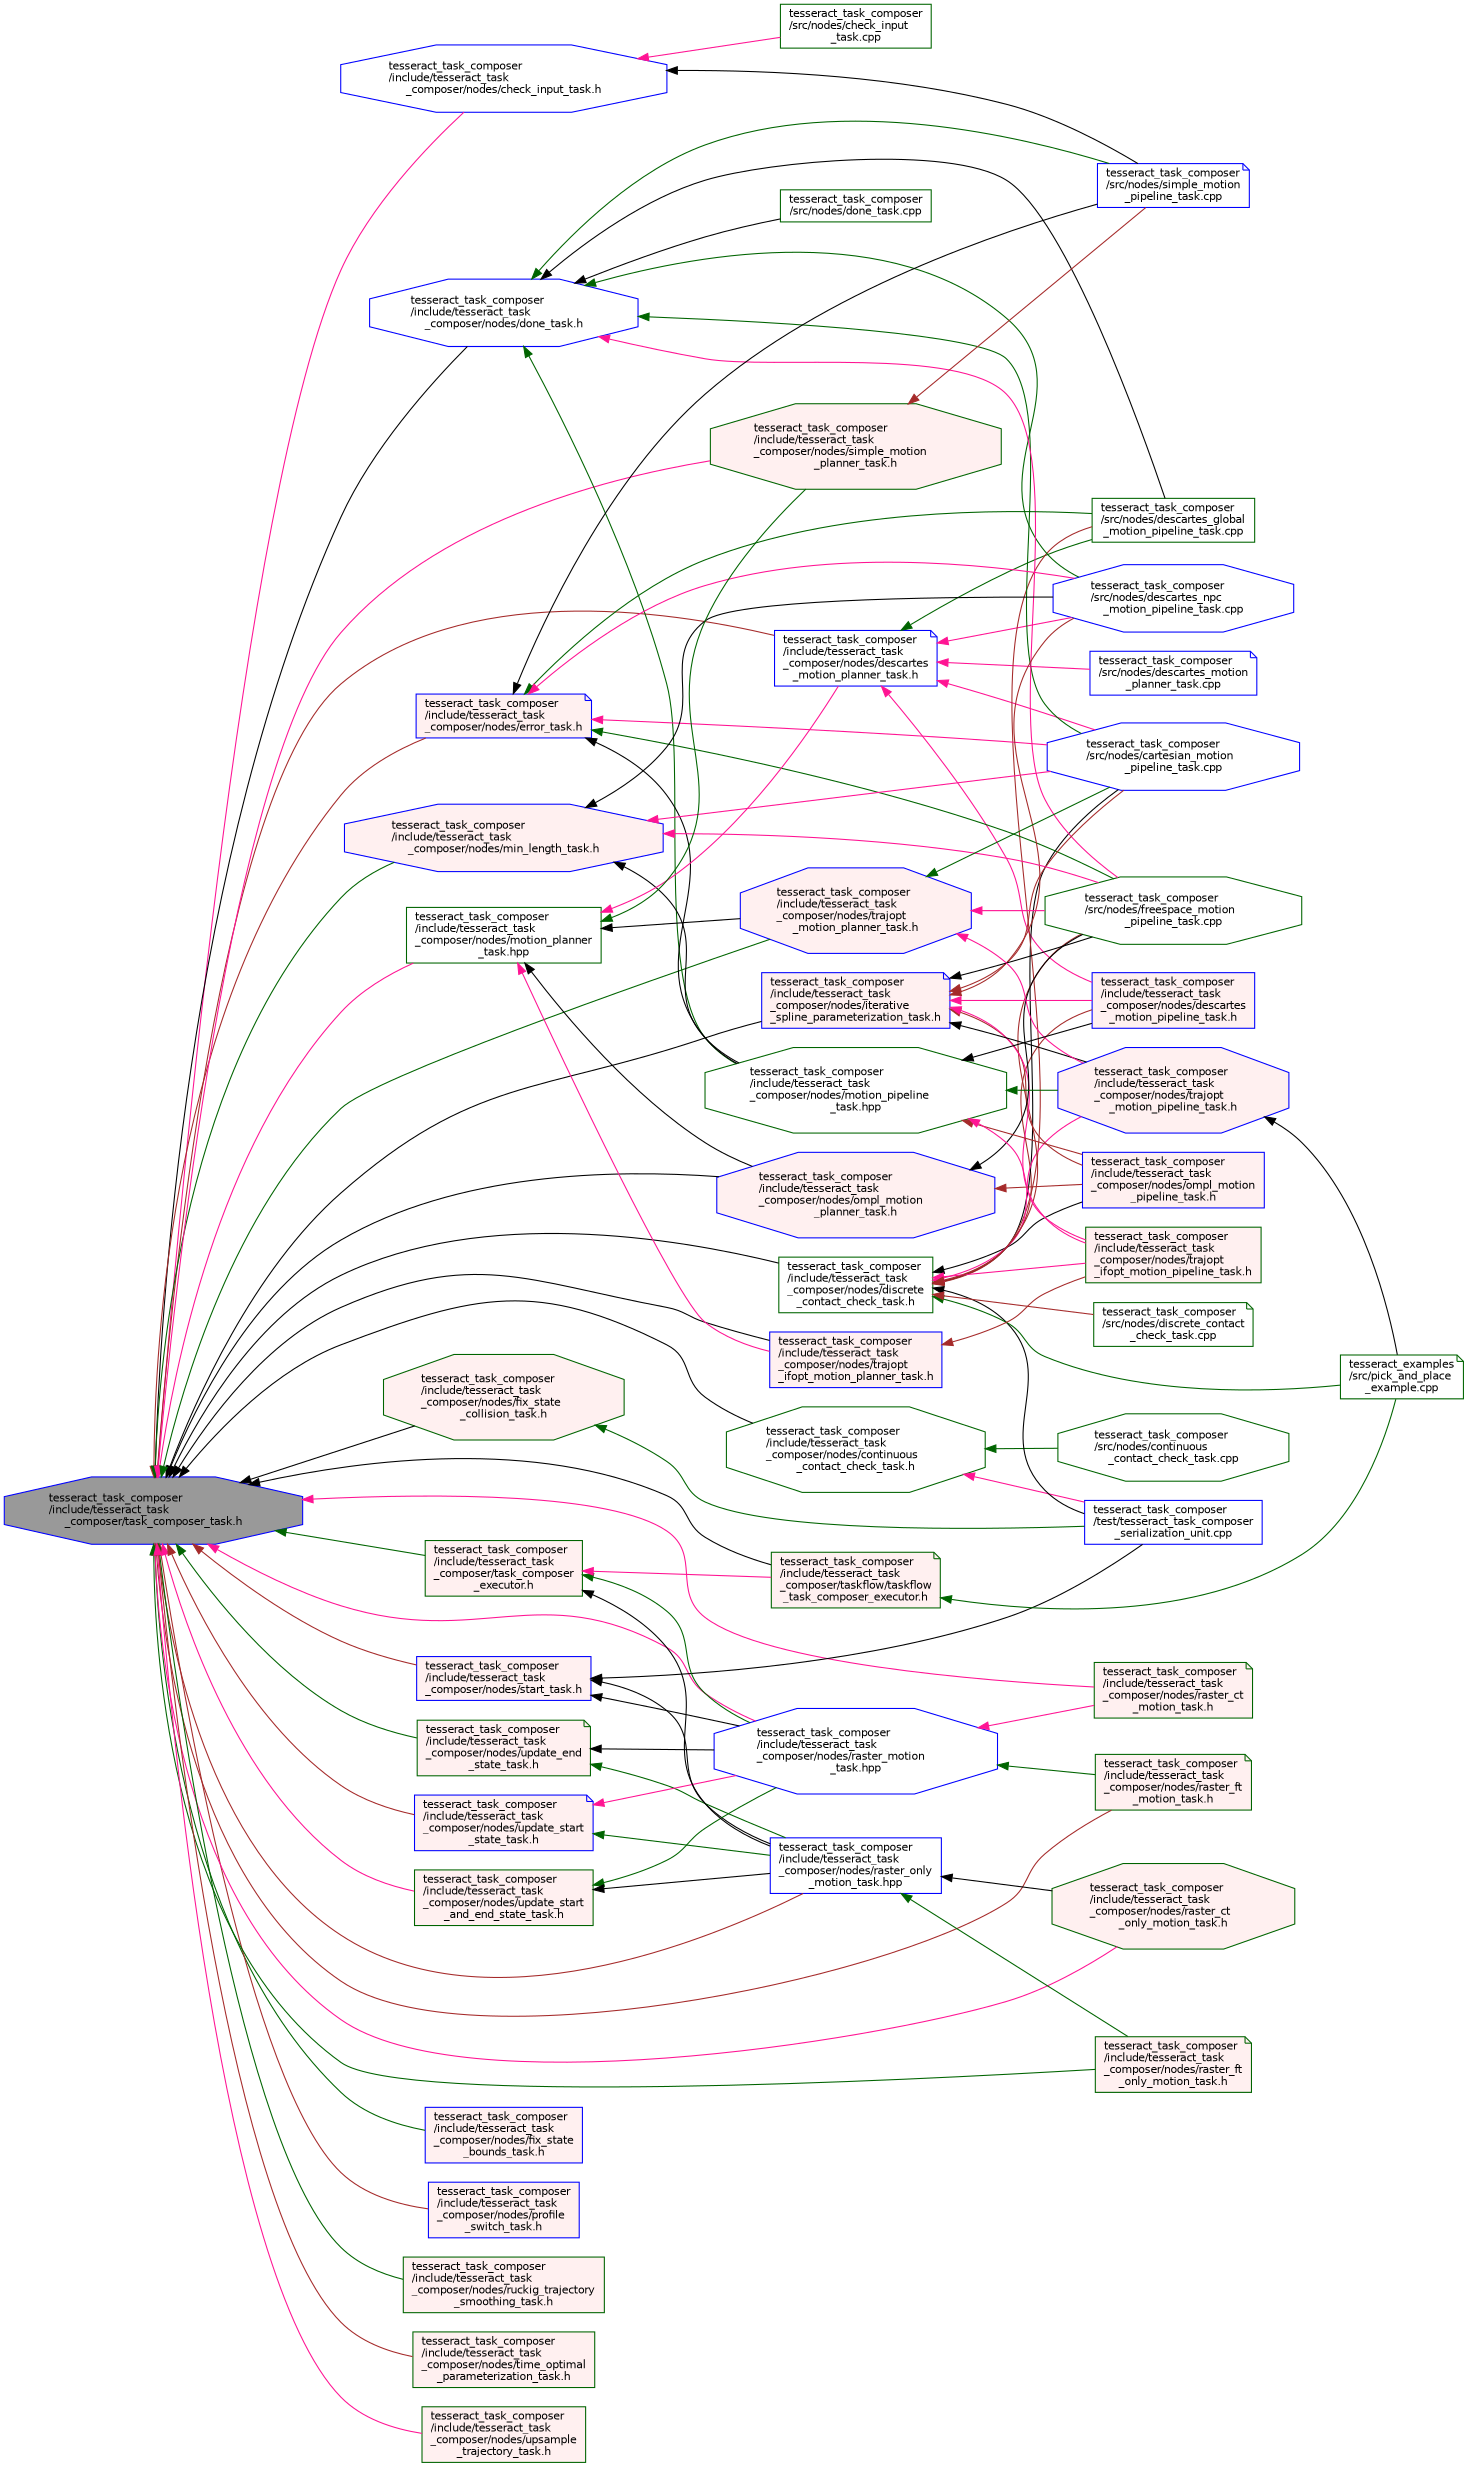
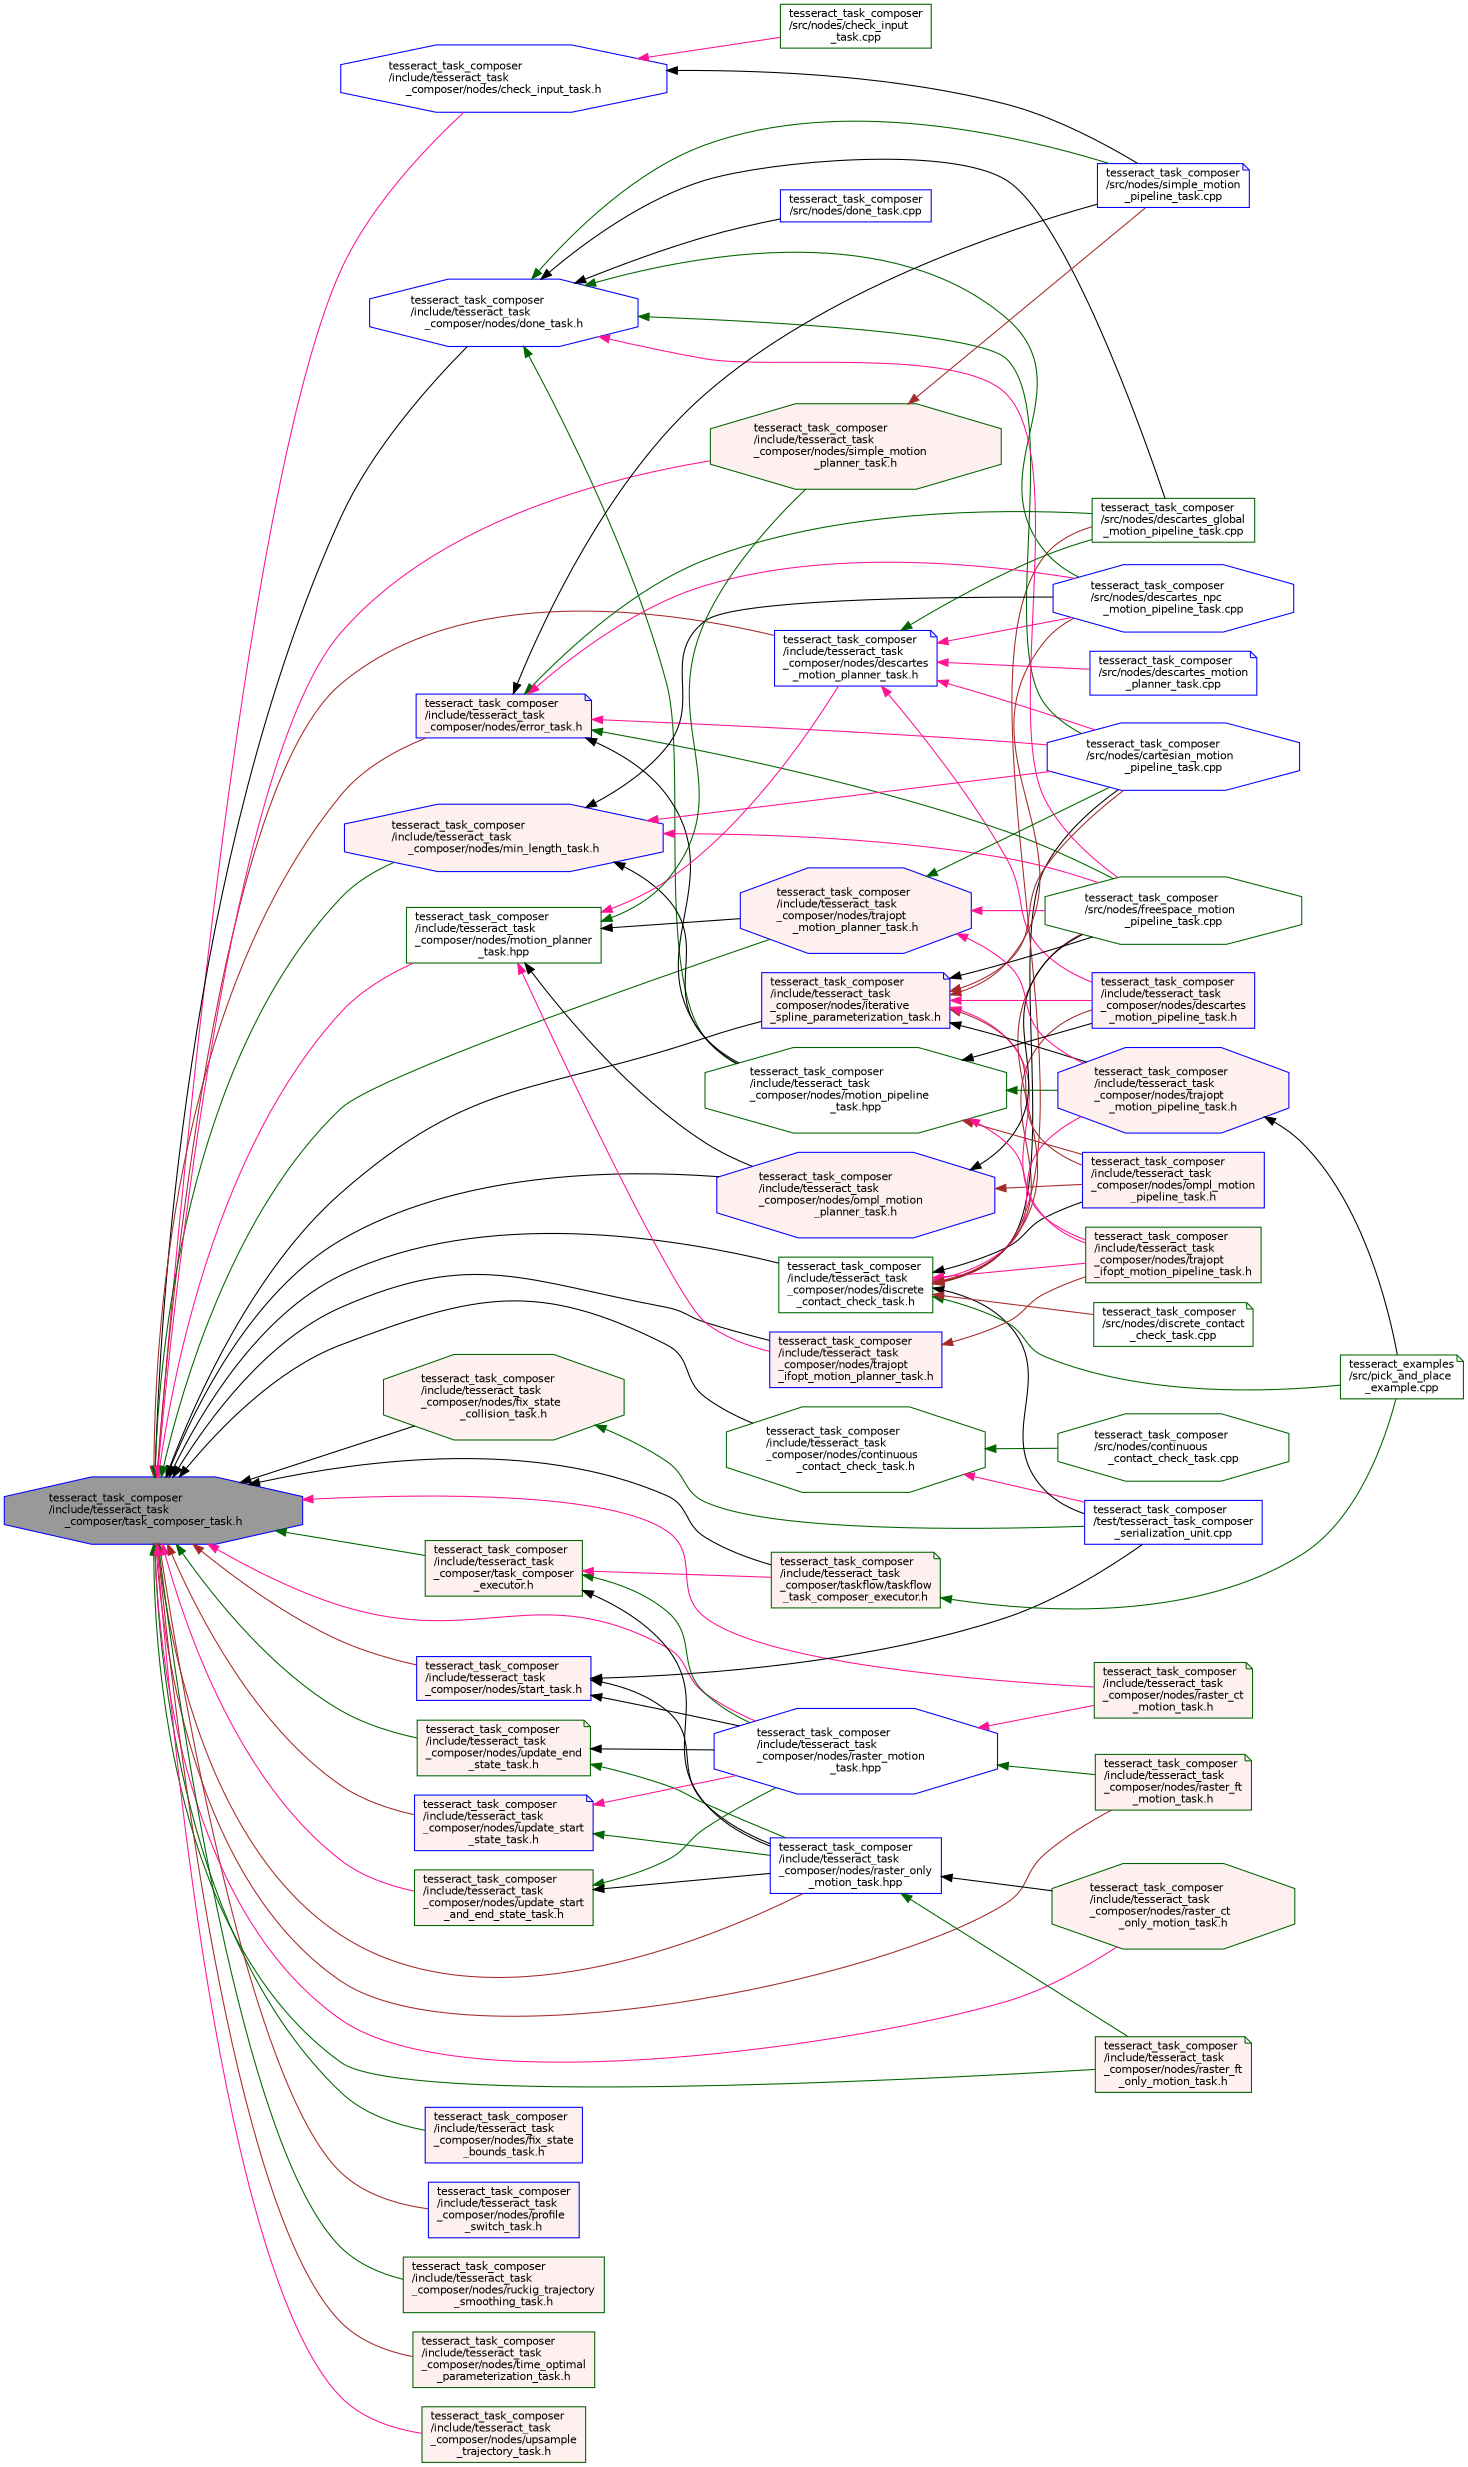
node "tesseract_task_composer /src/nodes/done_task.cpp": color darkgreen -> blue
